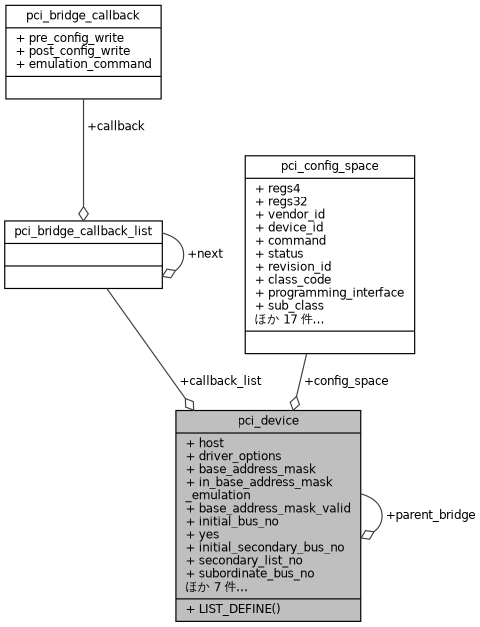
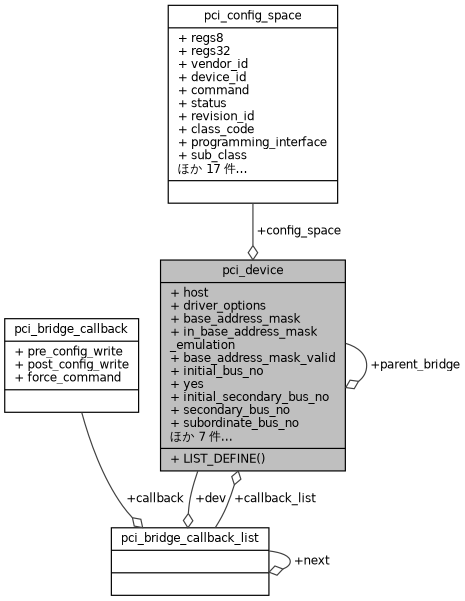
node "pci_bridge_callback": text "+ emulation_command" -> "+ force_command"
node "pci_config_space": text "+ regs4" -> "+ regs8"
edge "pci_device" -> "pci_bridge_callback_list": added, label "+dev"
node "pci_device": text "+ secondary_list_no" -> "+ secondary_bus_no"
